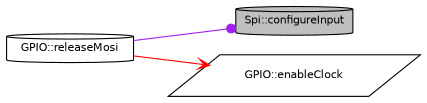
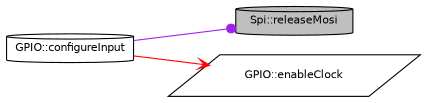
node "Spi::configureInput": label "Spi::configureInput" -> "Spi::releaseMosi"
node "GPIO::releaseMosi": label "GPIO::releaseMosi" -> "GPIO::configureInput"
